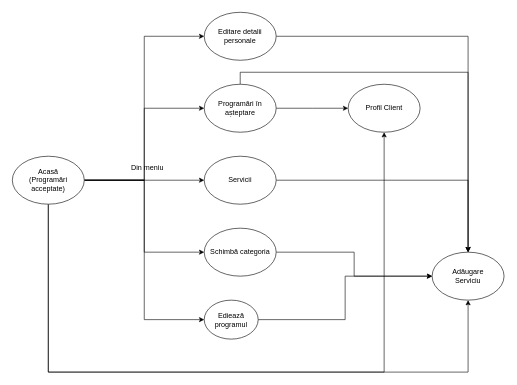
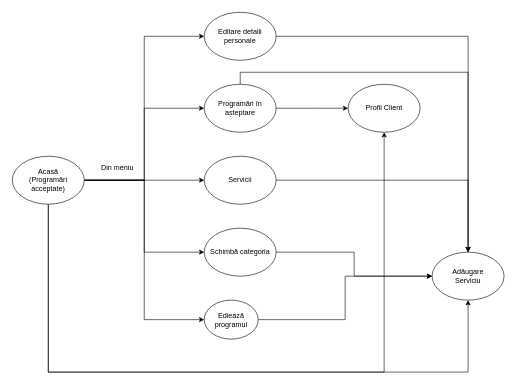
node "Din meniu": moved (147, 168) -> (117, 168)
